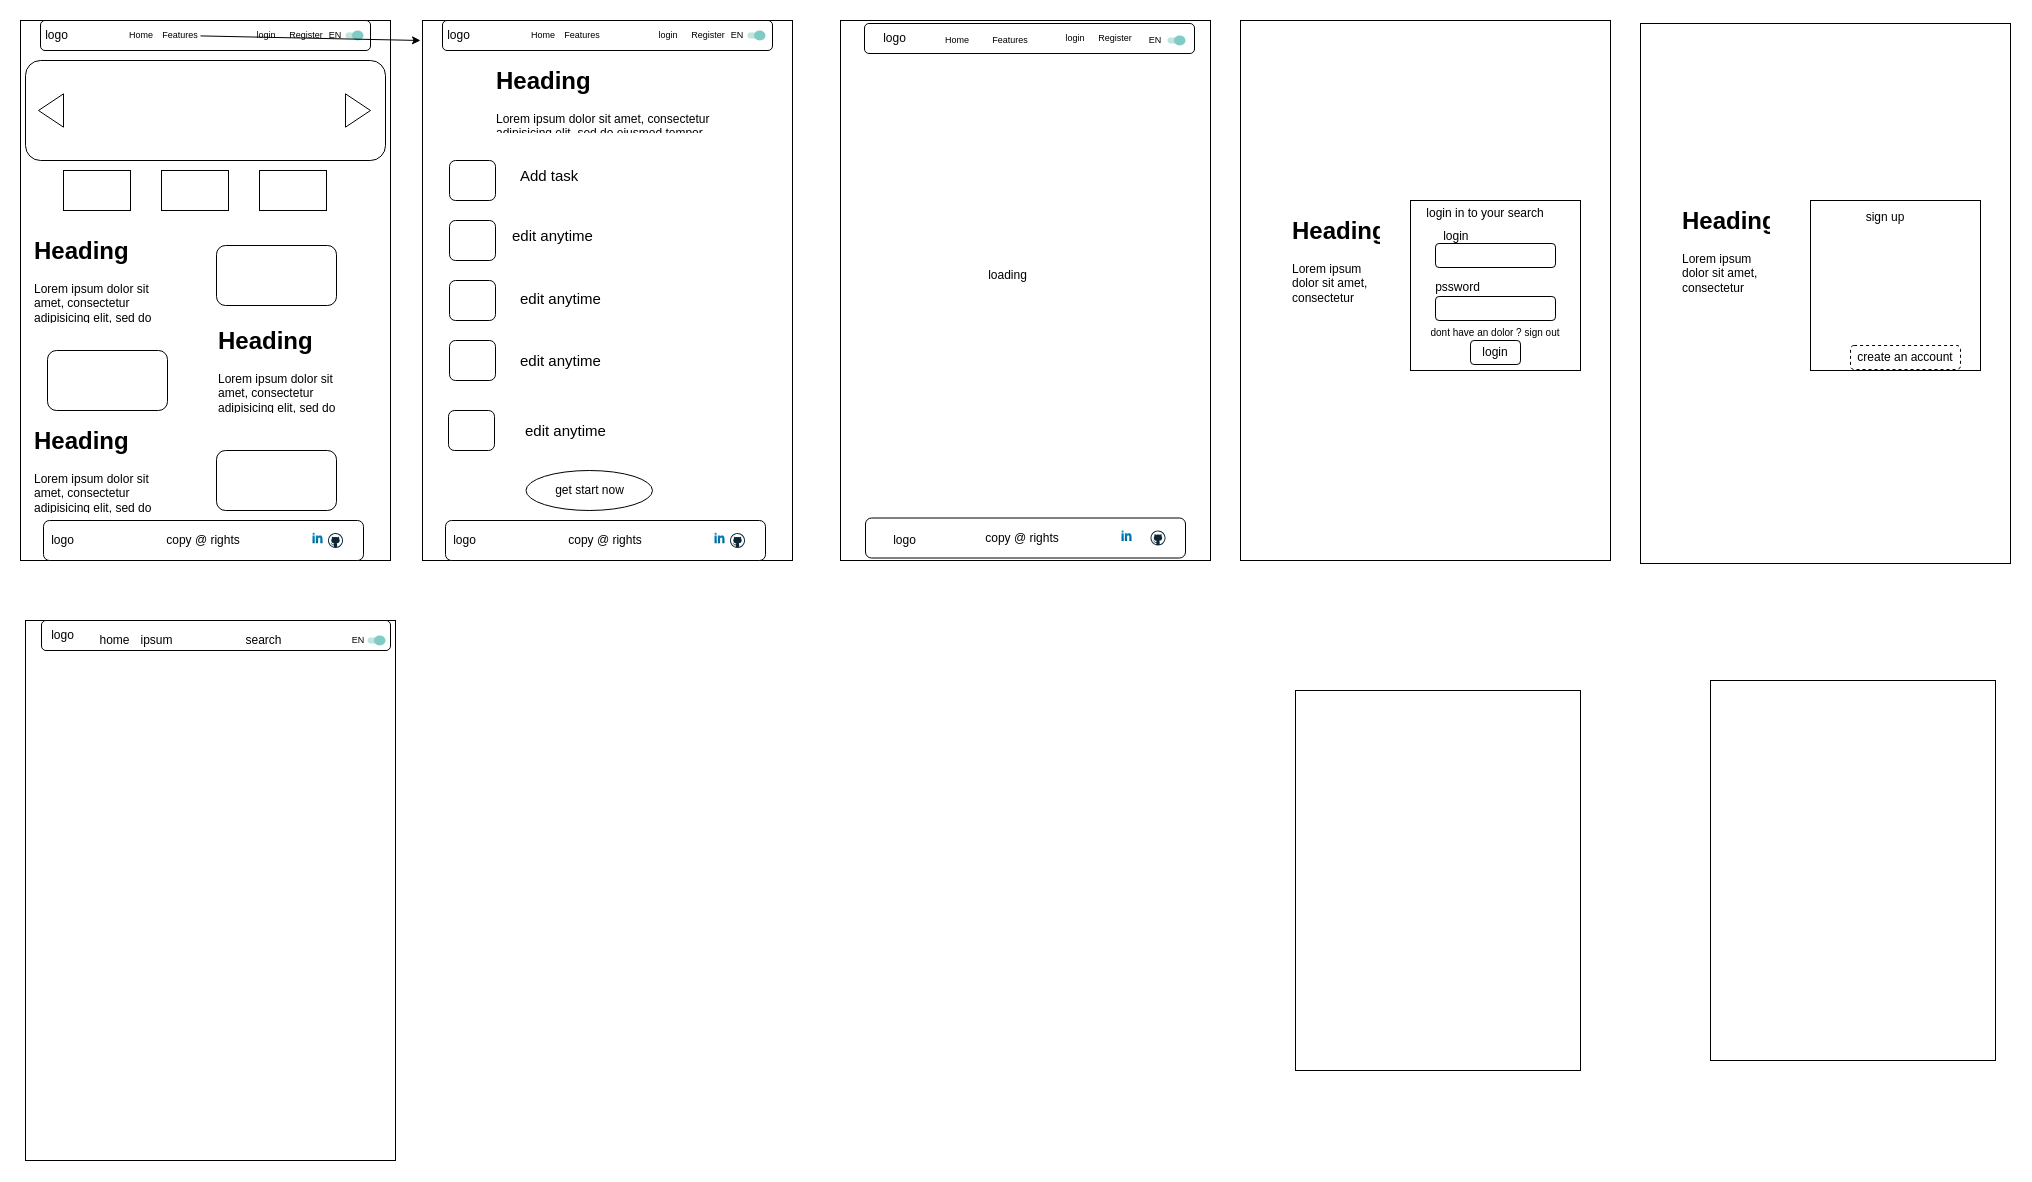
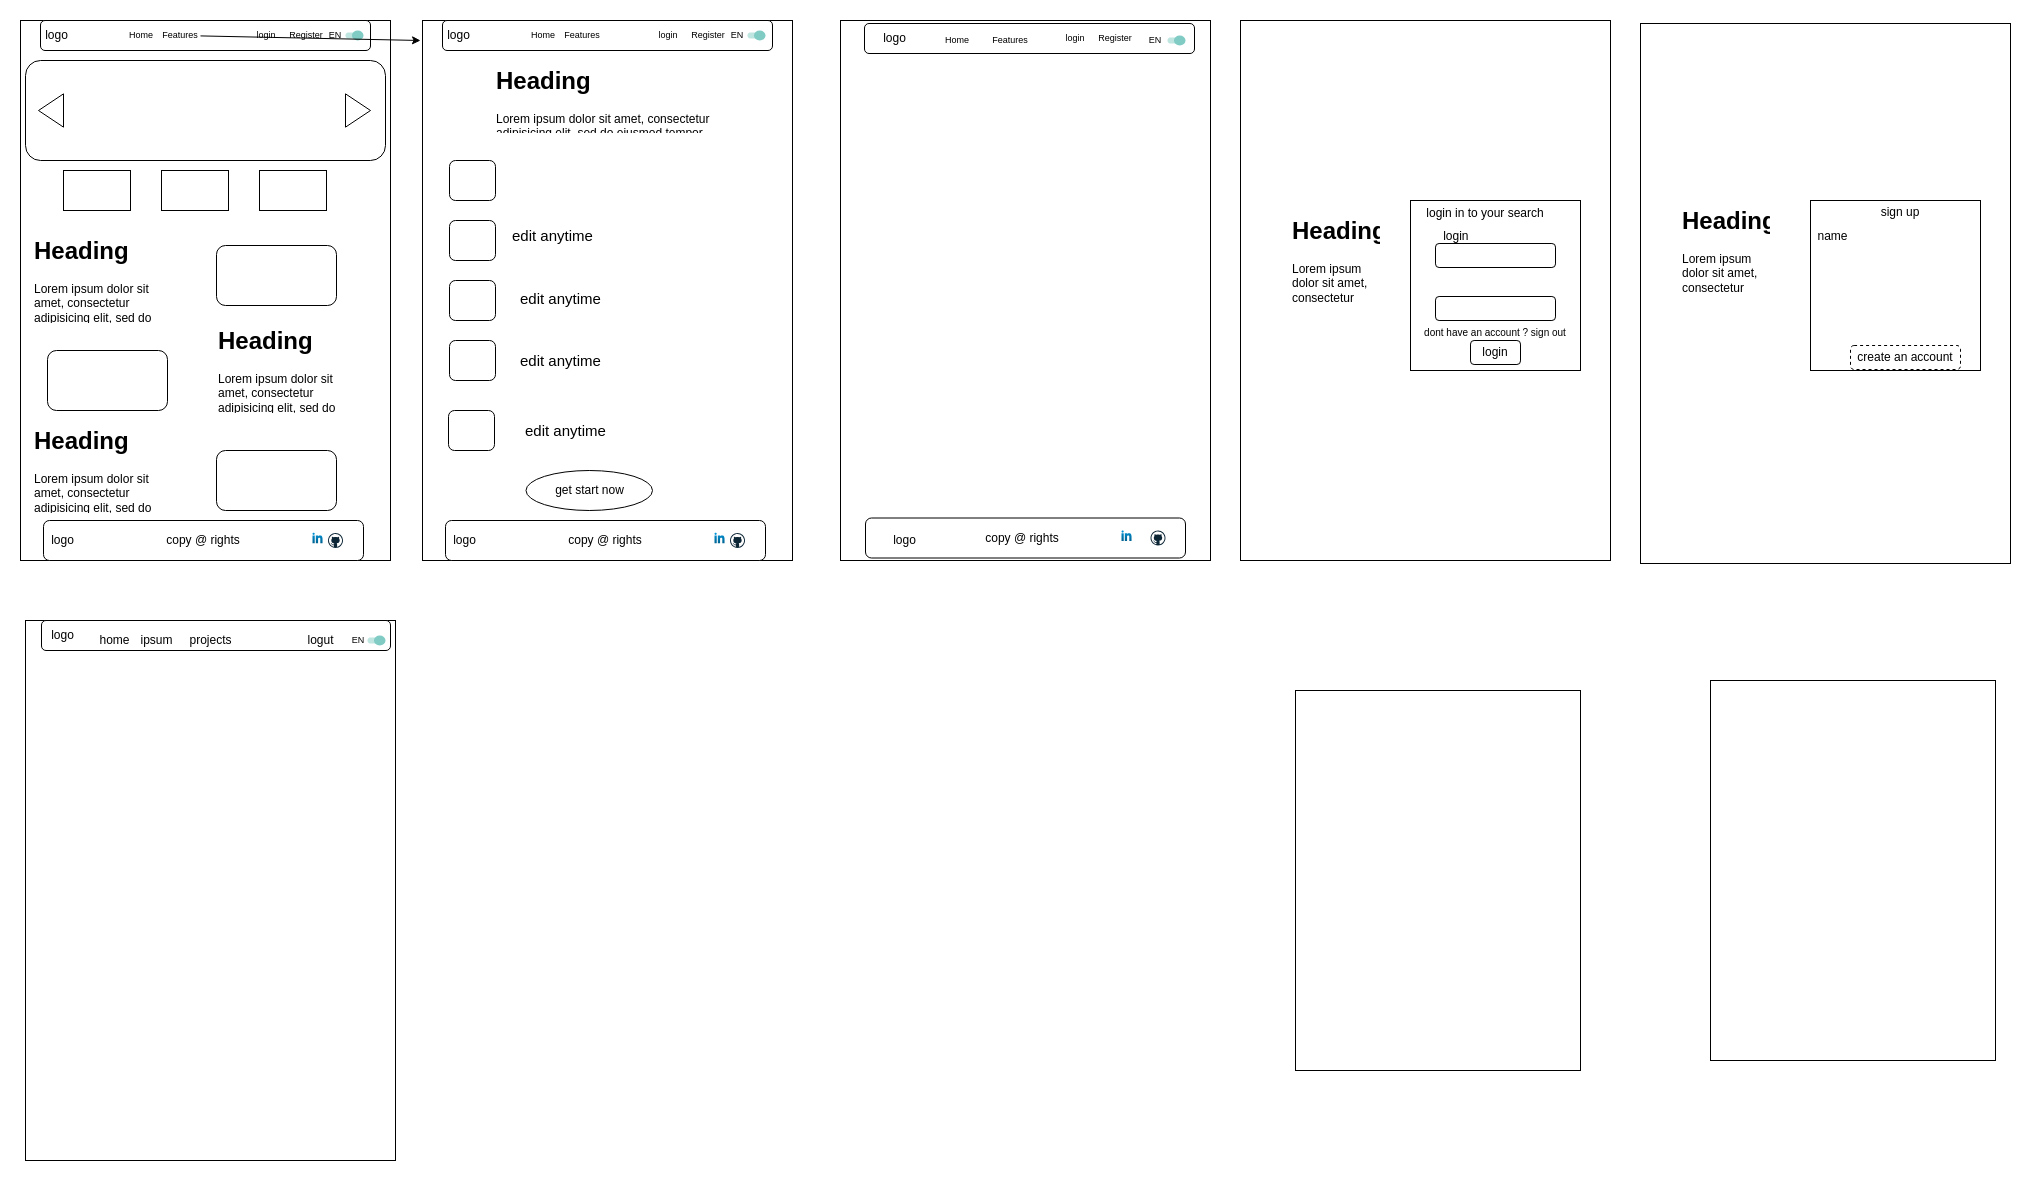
node "Add task": removed
node "sign up": moved (1886, 218) -> (1901, 213)
node "name": added
node "loading": removed
node "pssword": removed
node "dont have an dolor ? sign out": label "dont have an dolor ? sign out" -> "dont have an account ? sign out"
node "projects": added
node "search": removed
node "logut": added
